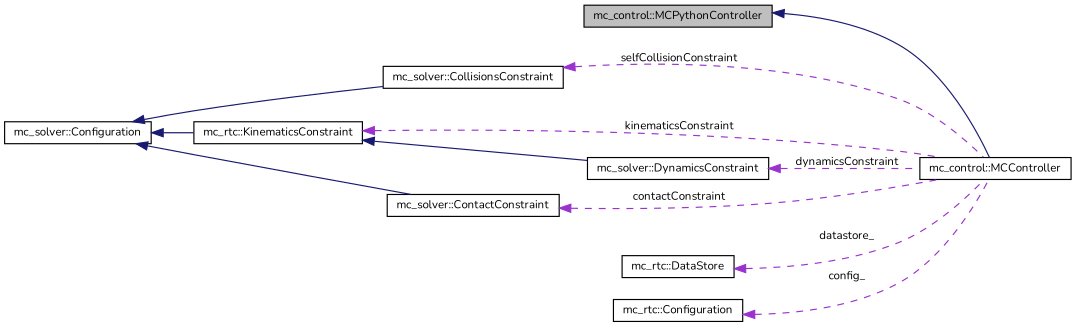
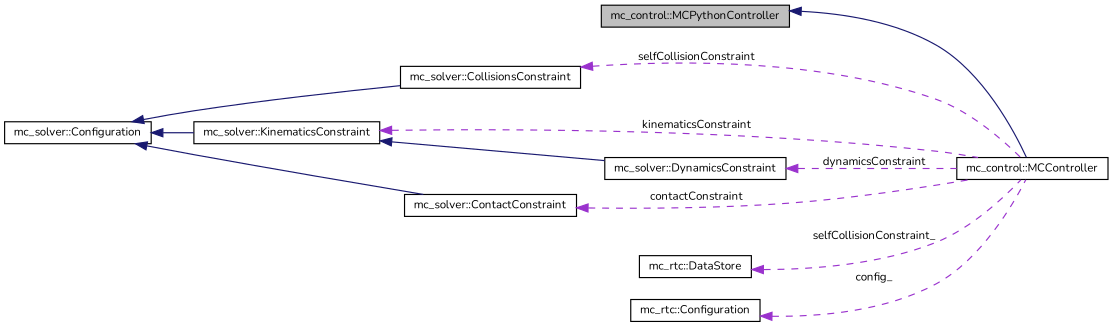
node "mc_rtc::KinematicsConstraint": label "mc_rtc::KinematicsConstraint" -> "mc_solver::KinematicsConstraint"
edge "mc_control::MCController" -> "mc_rtc::DataStore": label " datastore_" -> " selfCollisionConstraint_"
